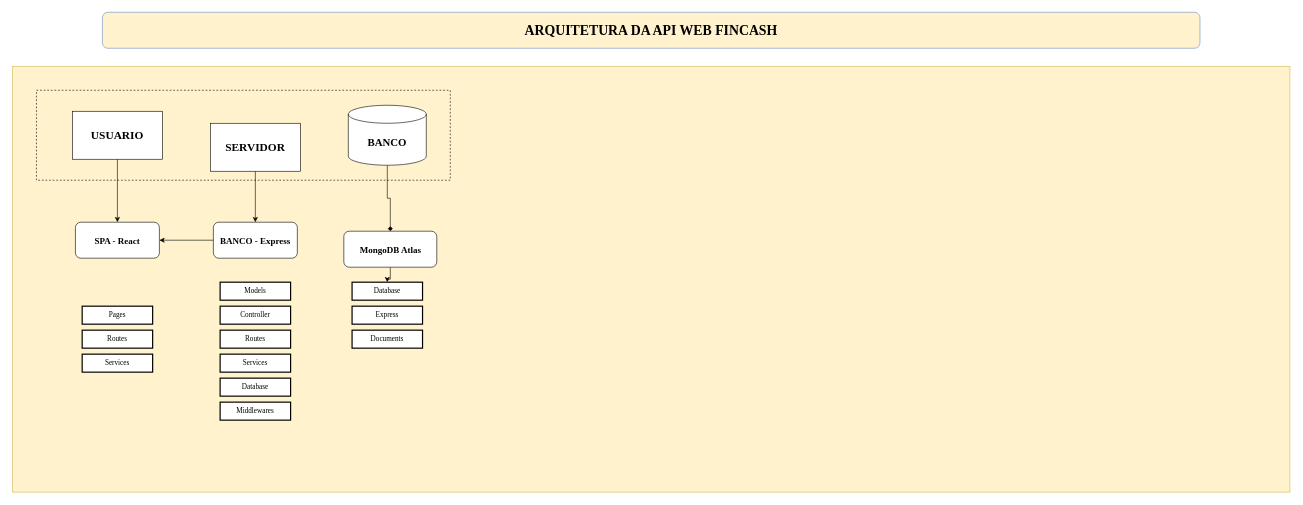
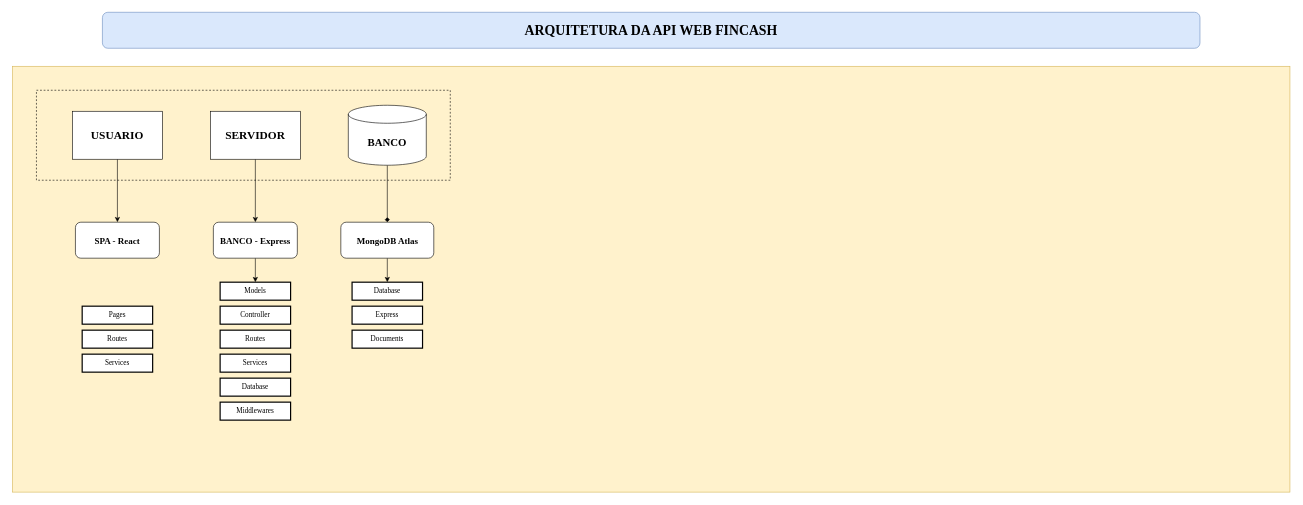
node "ARQUITETURA DA API WEB FINCASH": fillcolor #fff2cc -> #dae8fc
node "SERVIDOR": moved (255, 147) -> (255, 135)
edge "BANCO - Express" -> "SPA - React": now "BANCO - Express" -> "Models"
node "MongoDB Atlas": moved (390, 249) -> (387, 240)
